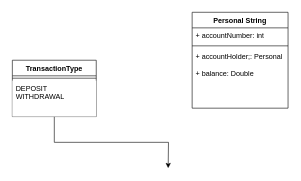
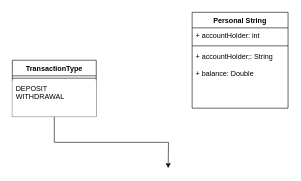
node "+ accountNumber: int": label "+ accountNumber: int" -> "+ accountHolder: int"
node "+ accountHolder;: Personal + balance: Double": label "+ accountHolder;: Personal + balance: Double" -> "+ accountHolder;: String + balance: Double"
